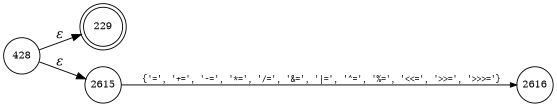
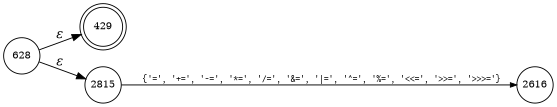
node "229": label "229" -> "429"
node "428": label "428" -> "628"
node "2615": label "2615" -> "2815"
